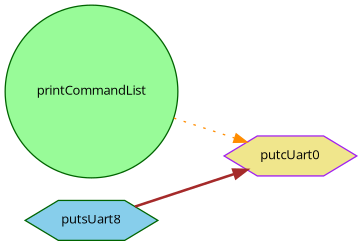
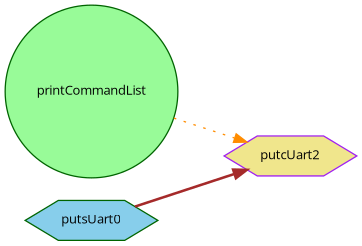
node "putcUart0": label "putcUart0" -> "putcUart2"
node "putsUart8": label "putsUart8" -> "putsUart0"
